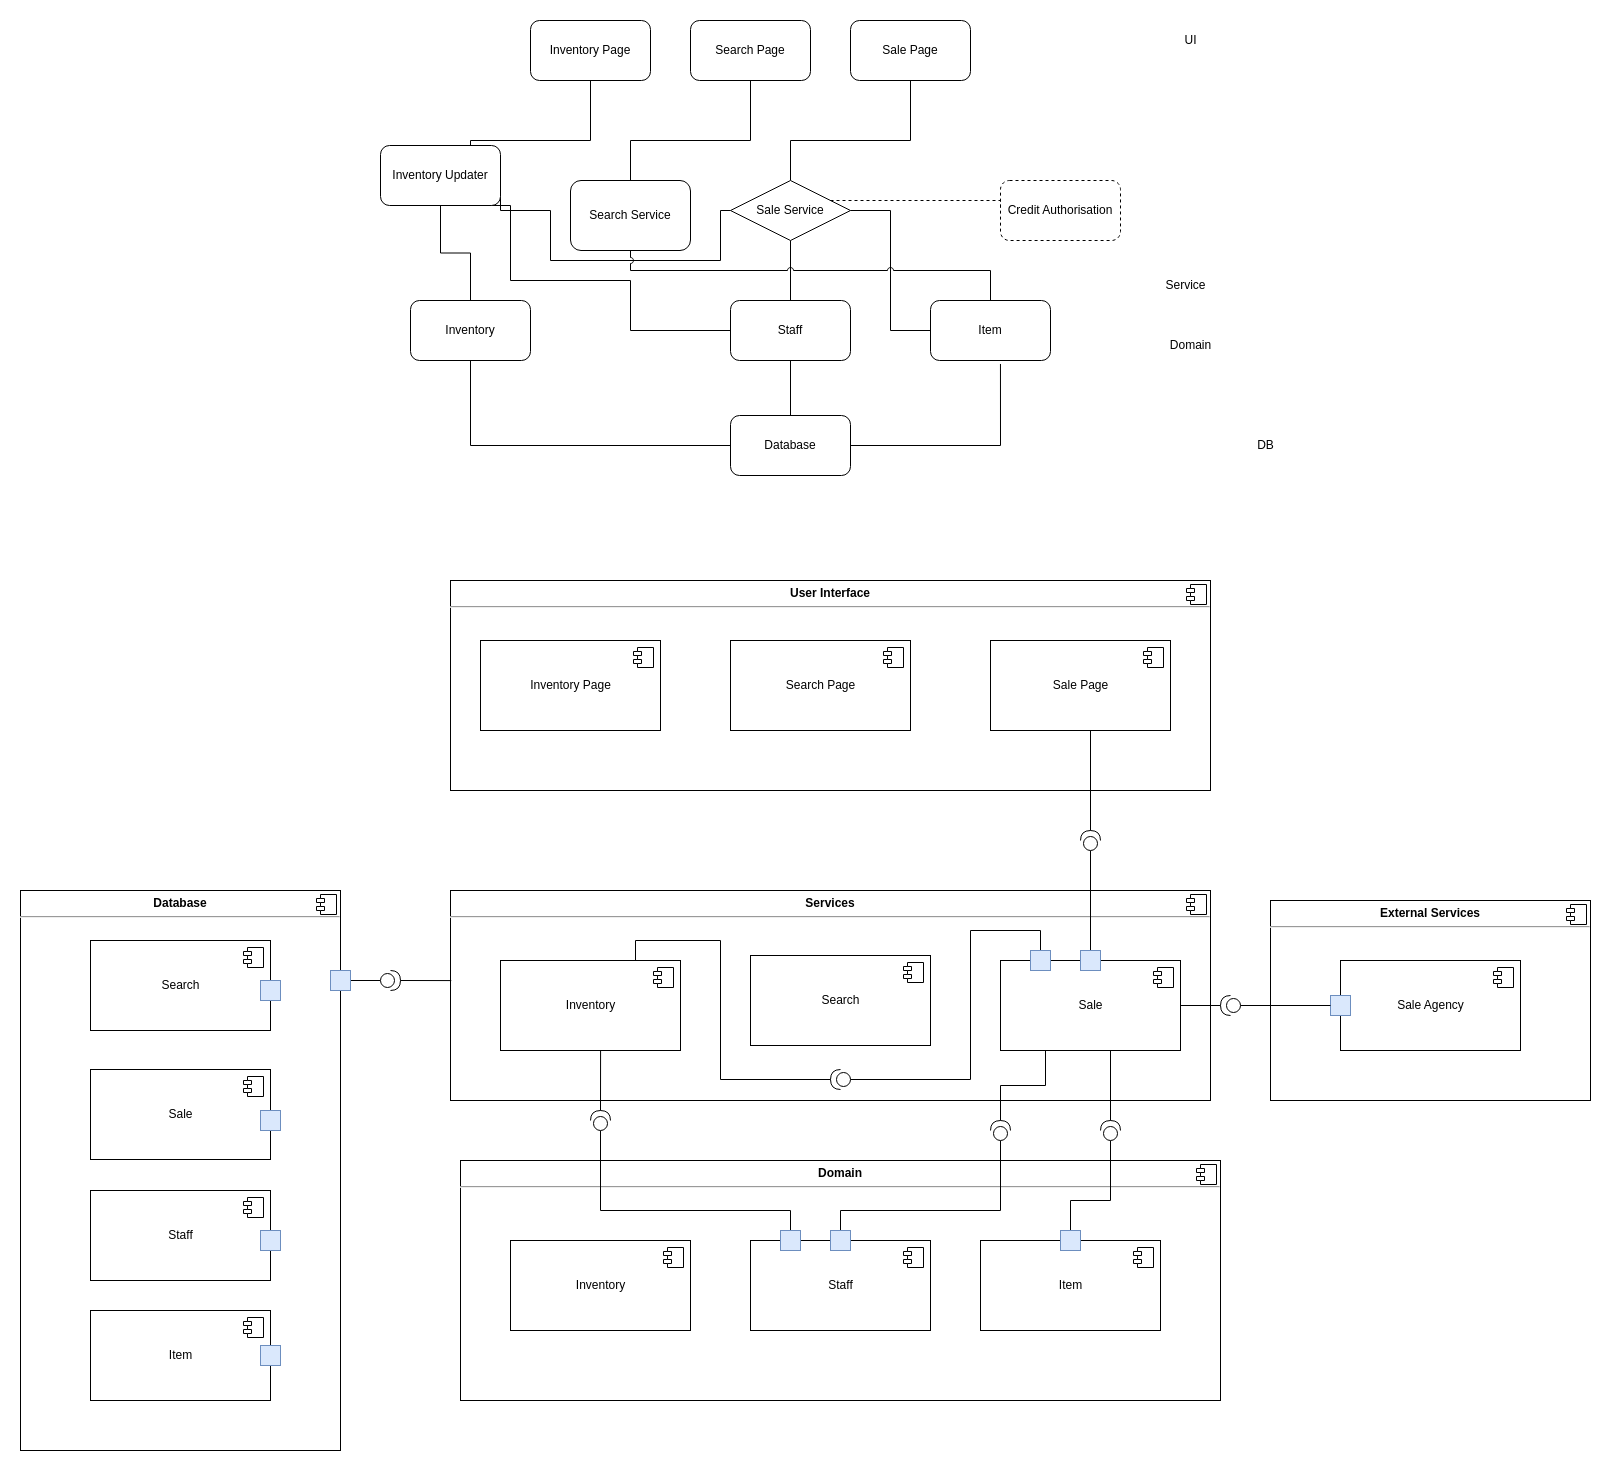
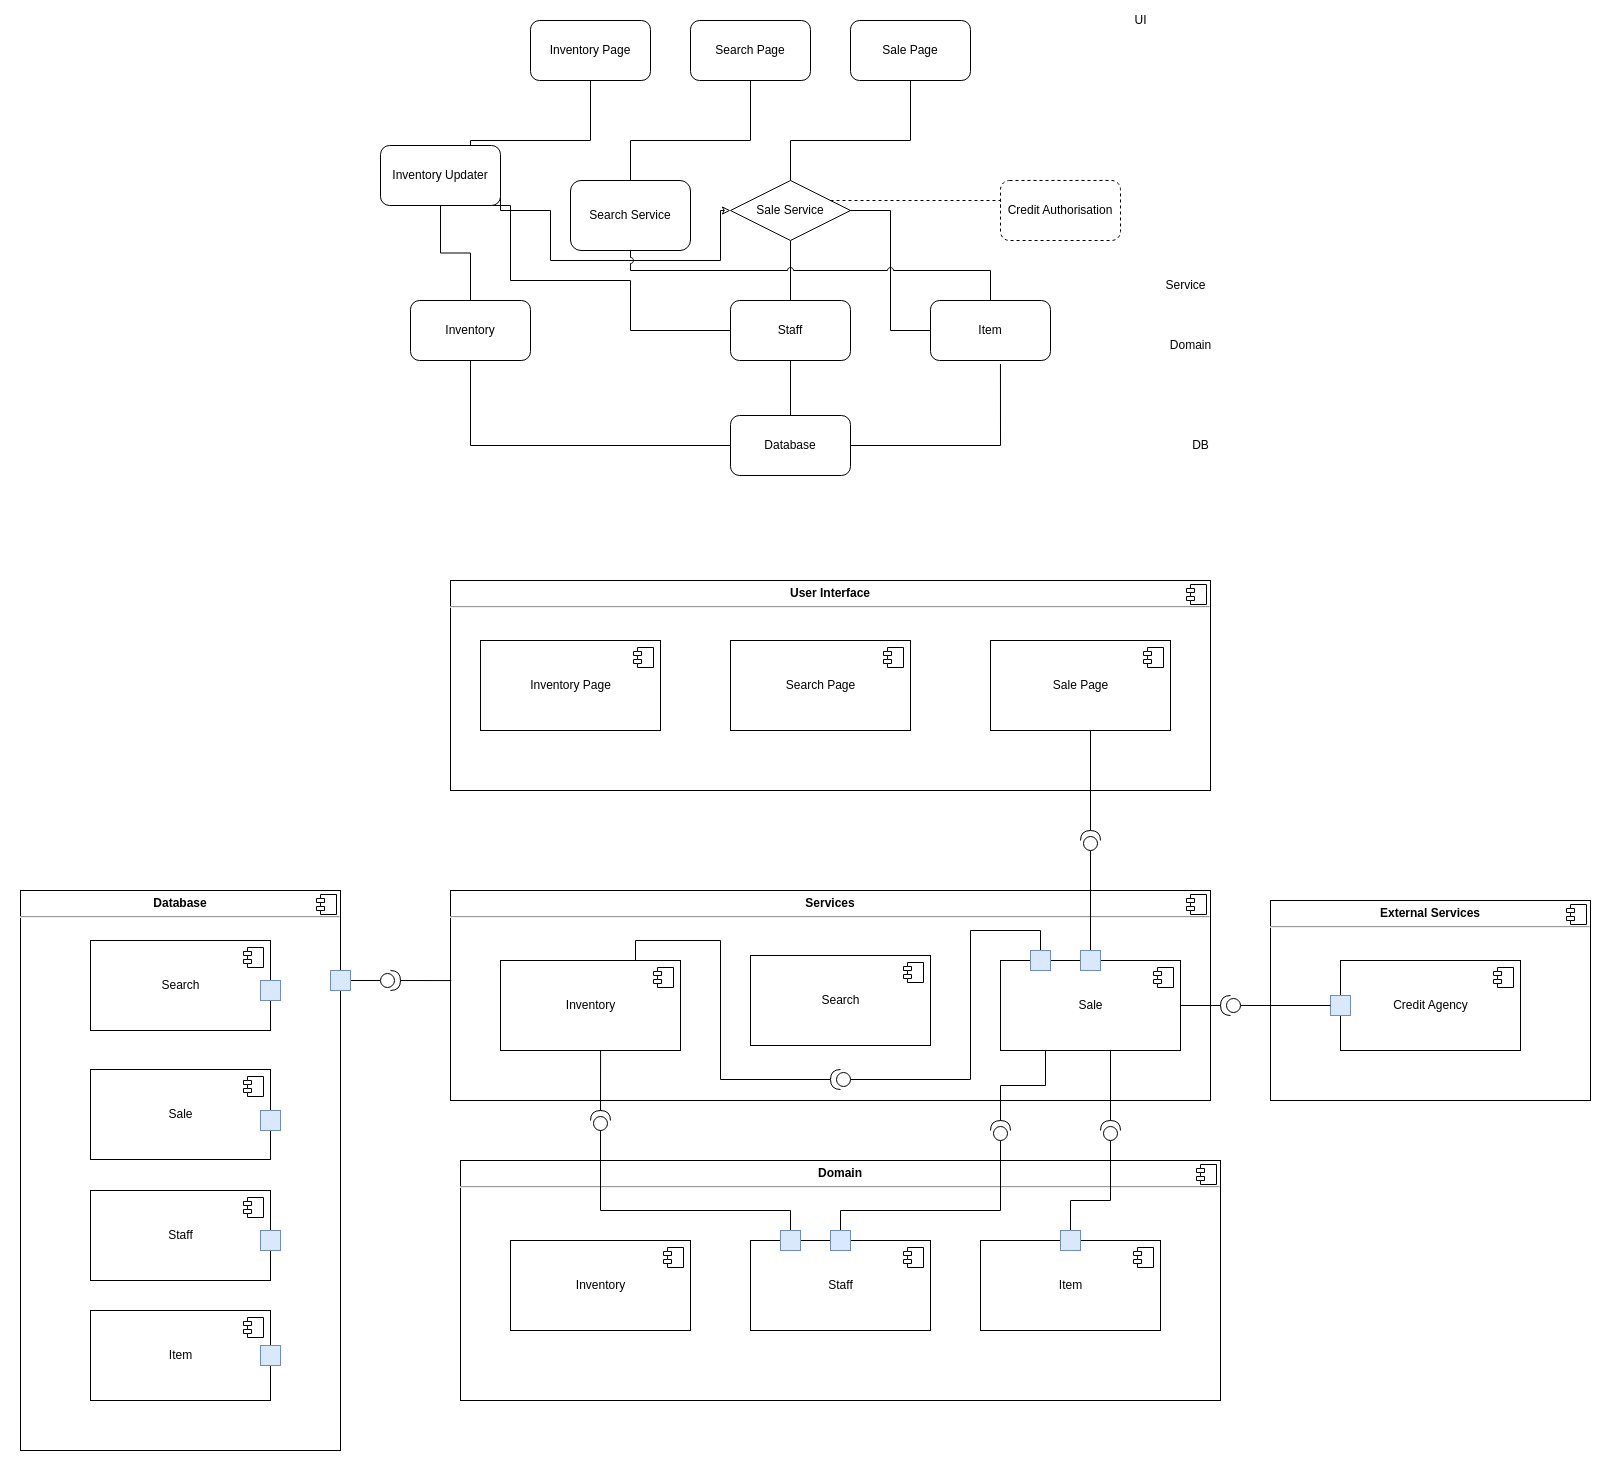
node "UI": moved (1191, 41) -> (1141, 21)
edge "Inventory Updater" -- "Sale Service": arrowhead none -> classic
node "DB": moved (1266, 446) -> (1201, 446)
node "Sale Agency": label "Sale Agency" -> "Credit Agency"
